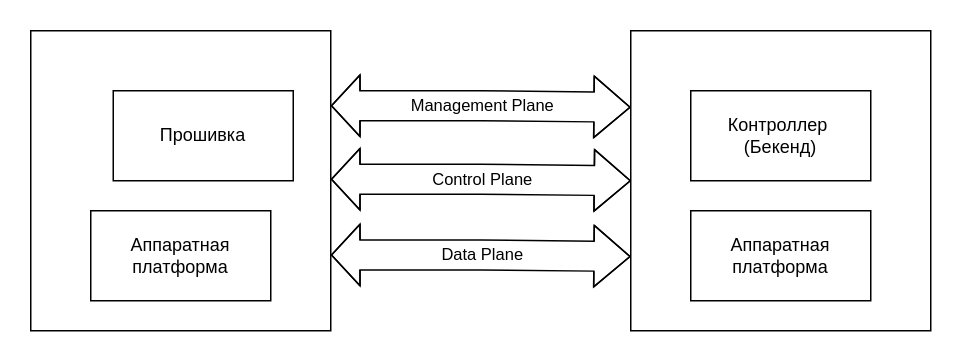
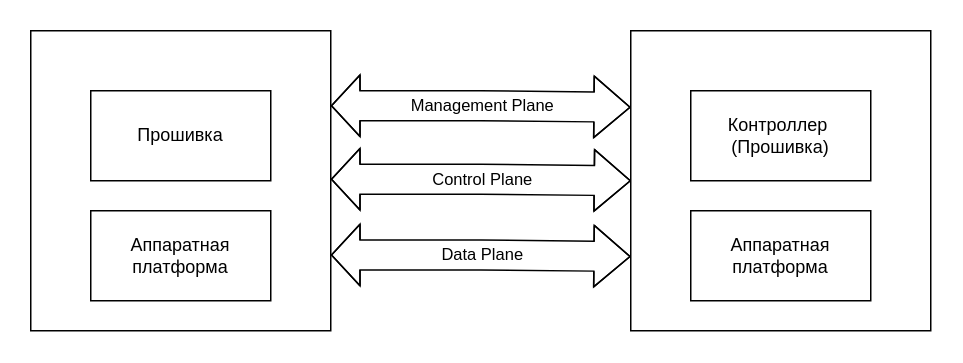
node "Прошивка": moved (203, 136) -> (181, 136)
node "Контроллер (Бекенд)": label "Контроллер (Бекенд)" -> "Контроллер (Прошивка)"
